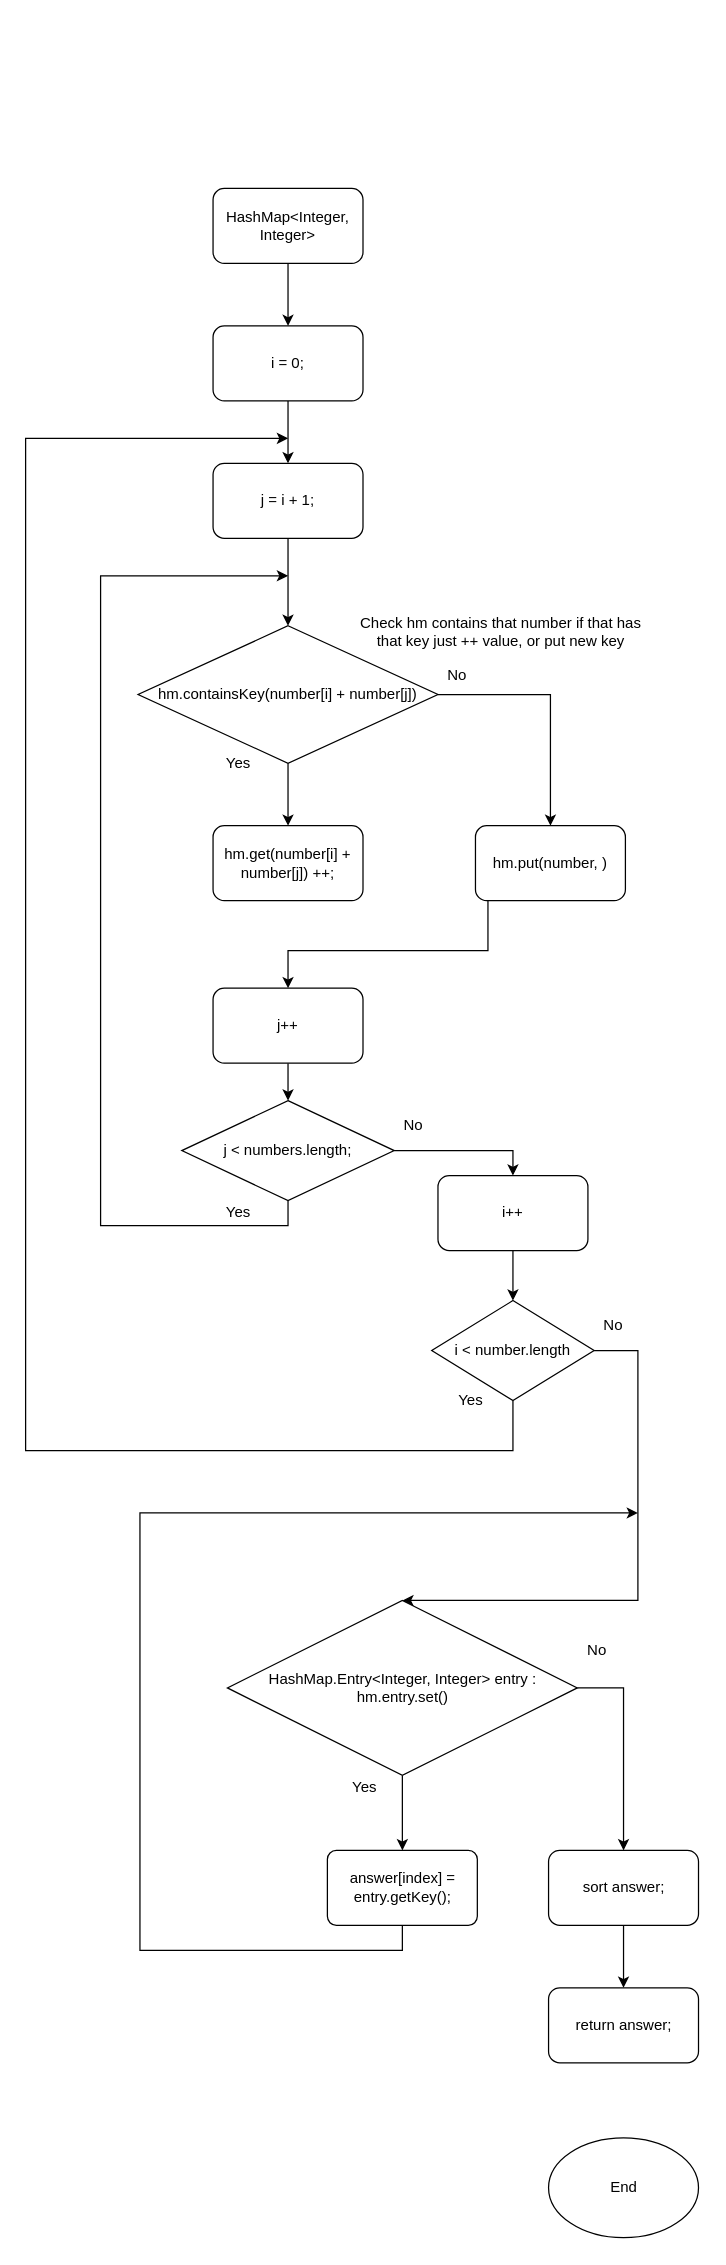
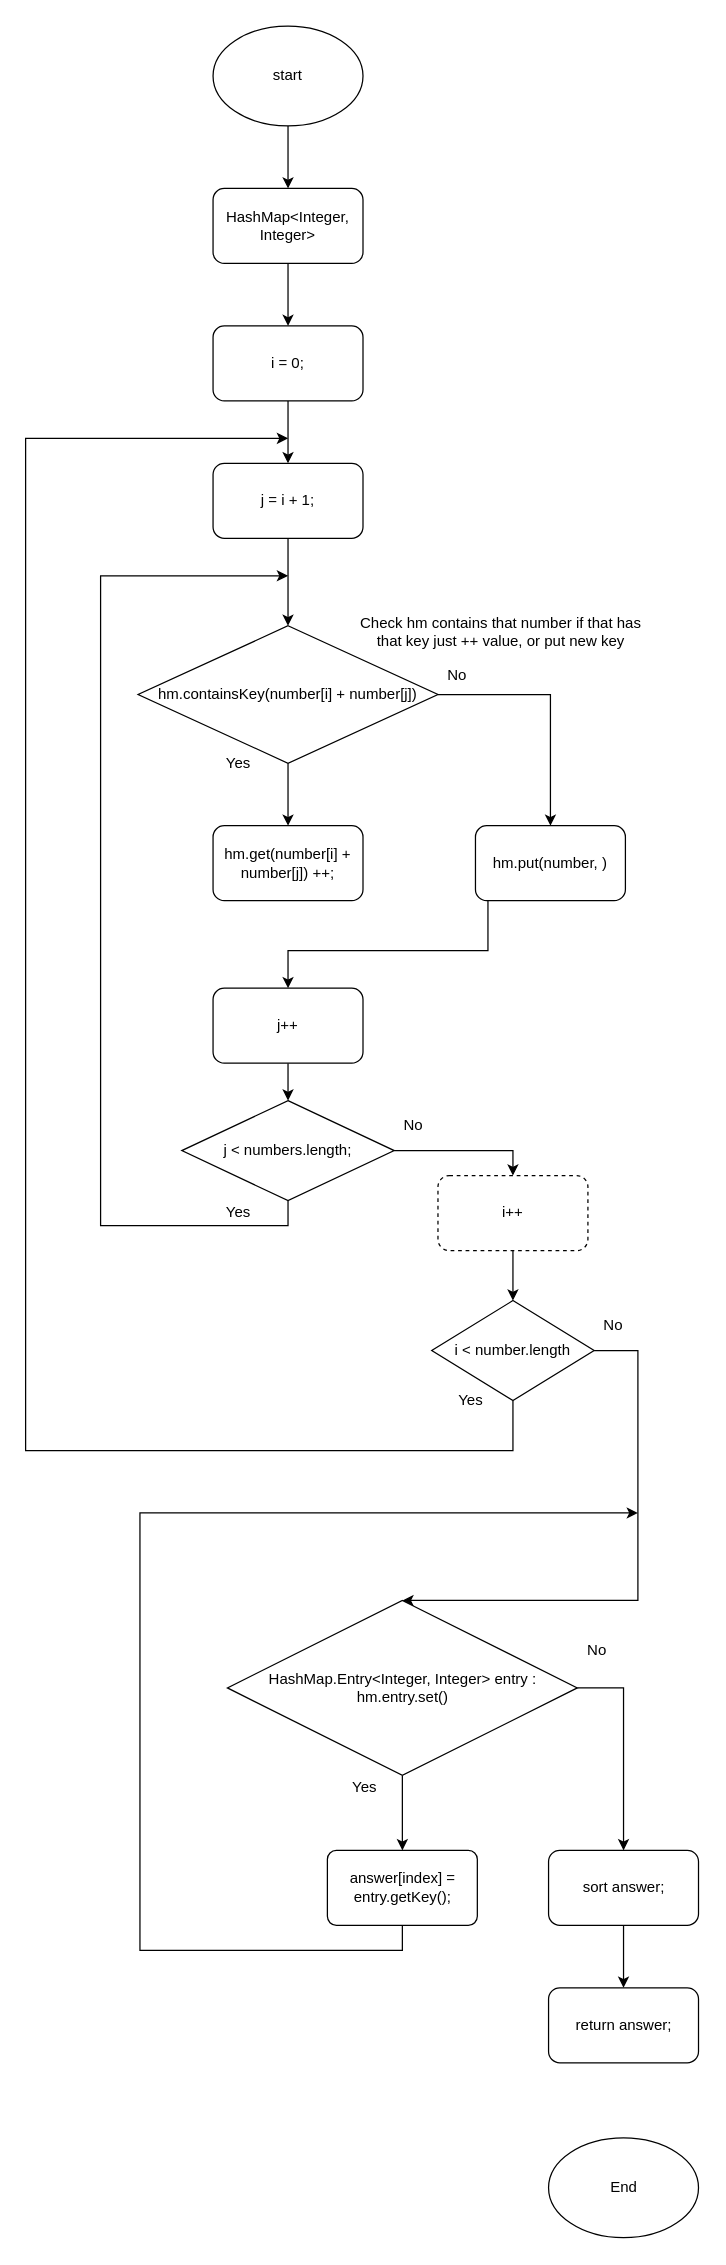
node "start": added
edge "start" -> "HashMap<Integer, Integer>": added
node "i++": style solid -> dashed
